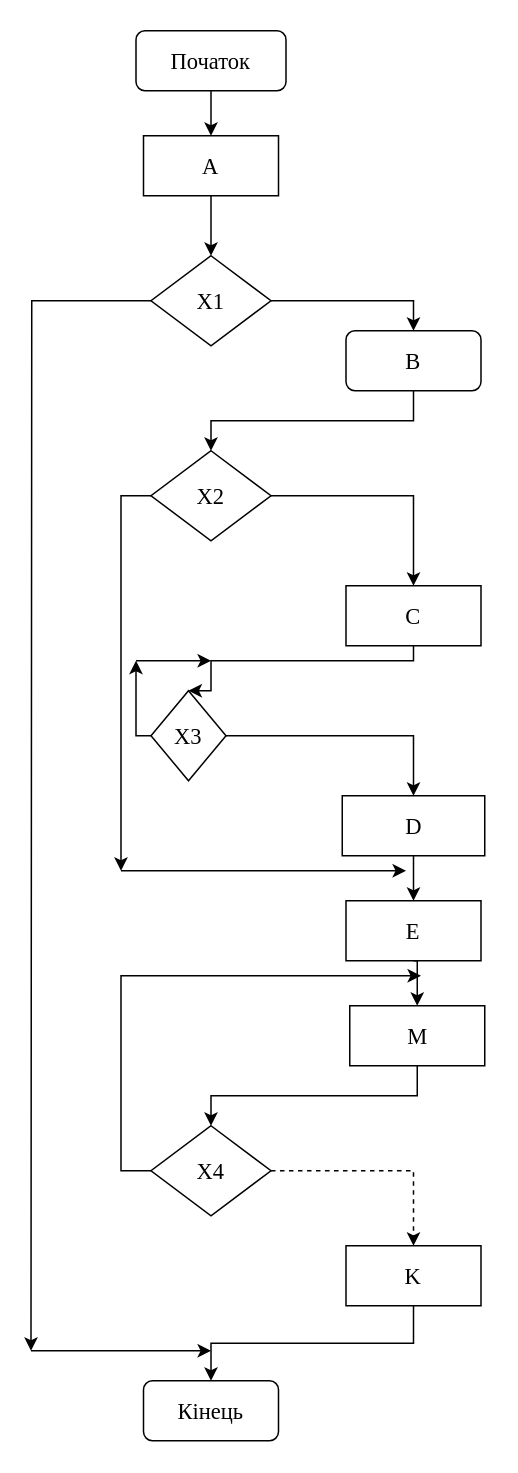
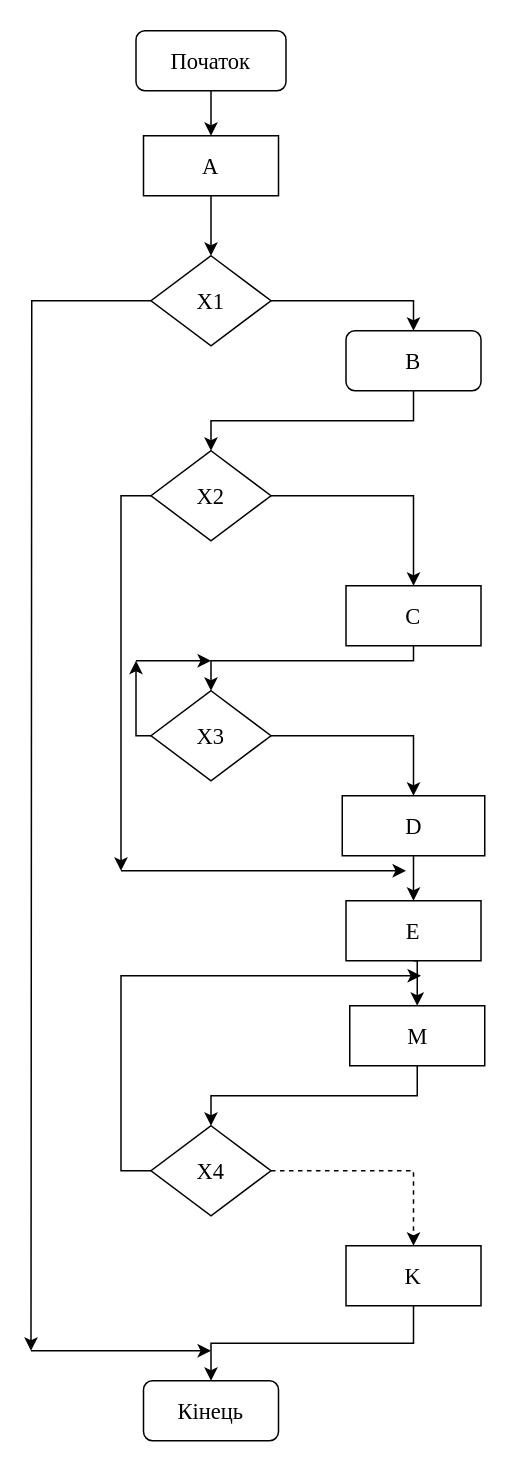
node "X3": size 75x90 -> 120x90
